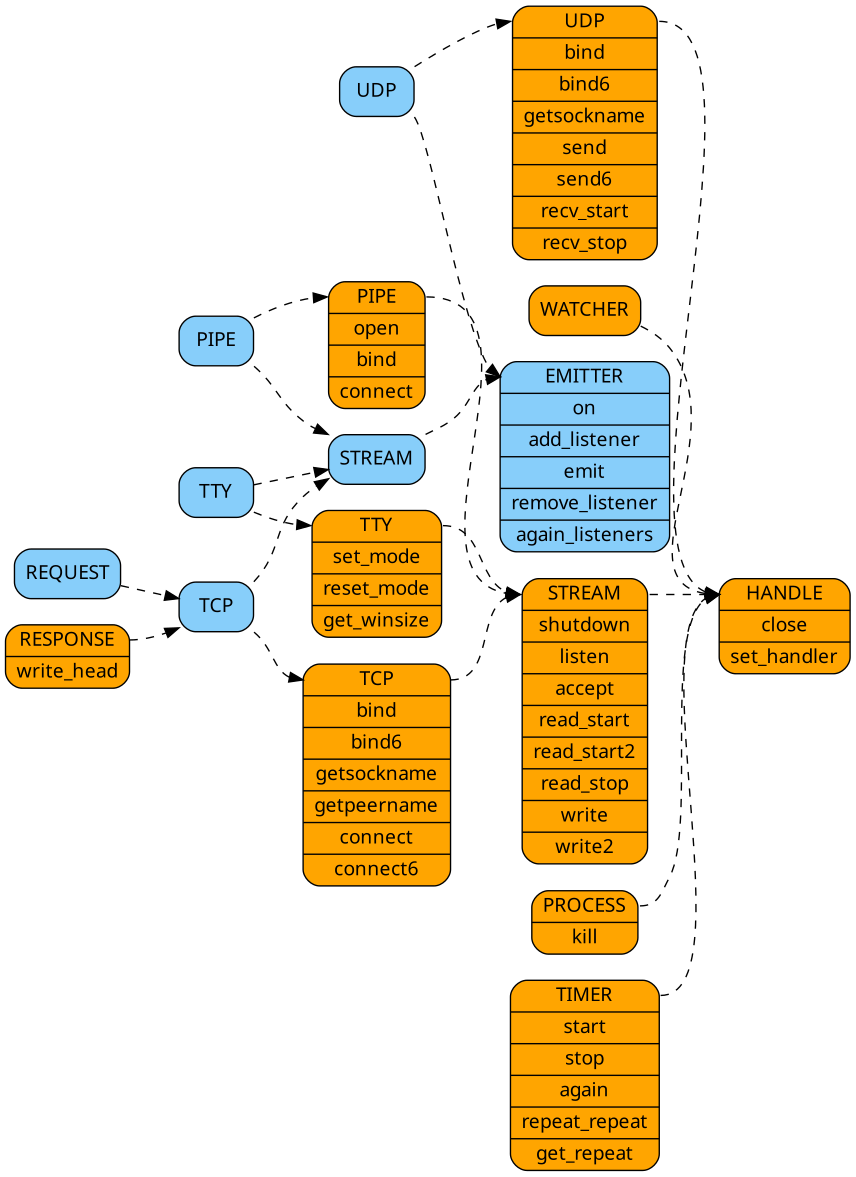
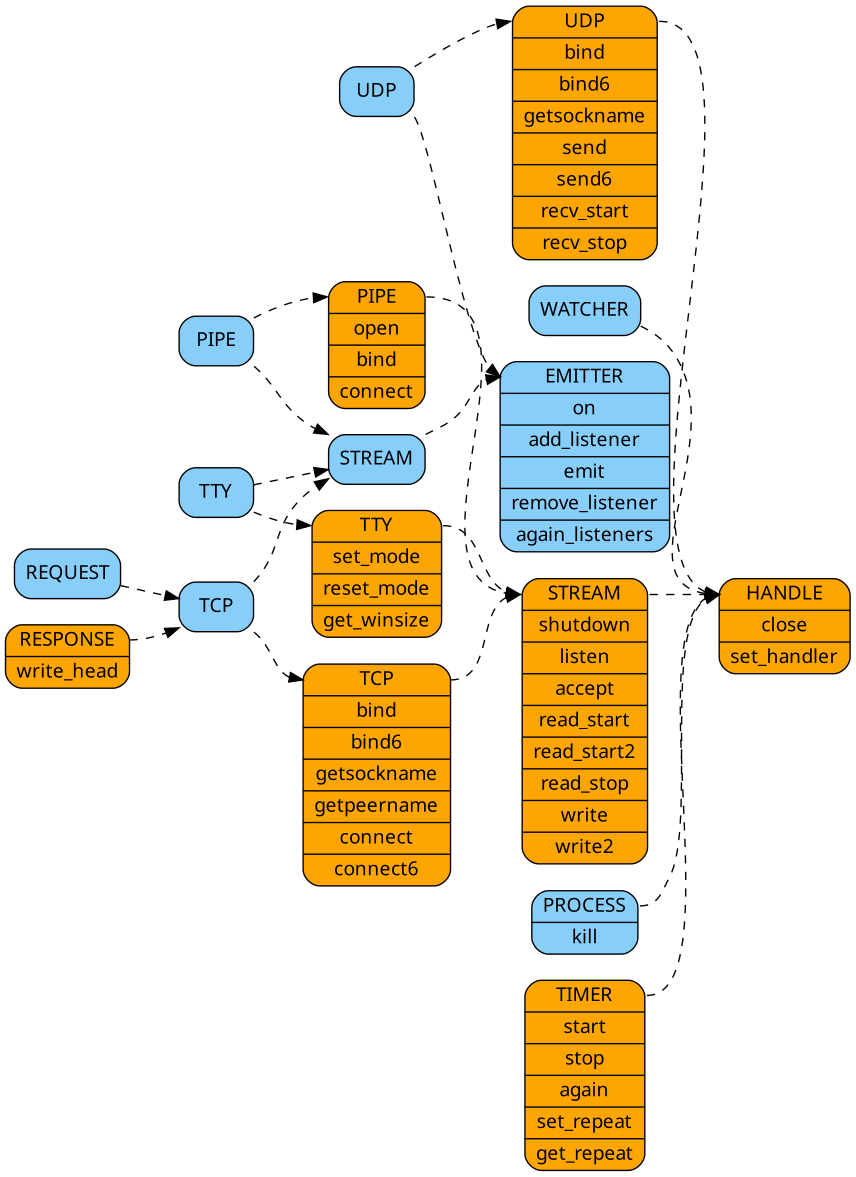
node "WATCHER": fillcolor orange -> lightskyblue
node "PROCESS": fillcolor orange -> lightskyblue
node "TIMER": text "repeat_repeat" -> "set_repeat"
